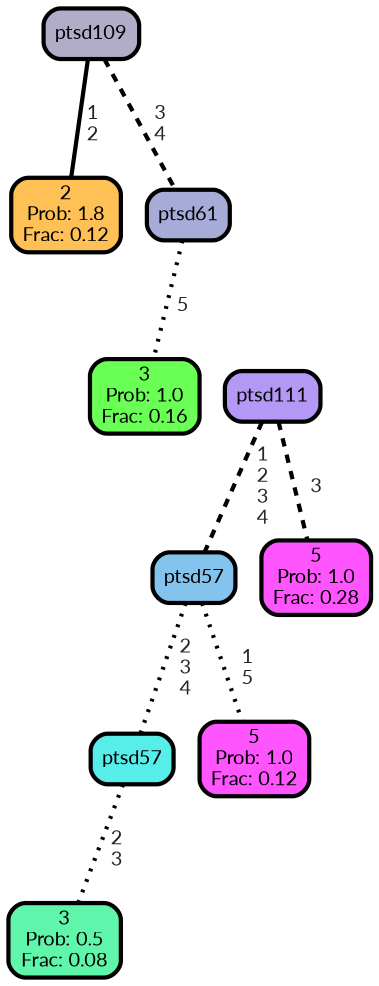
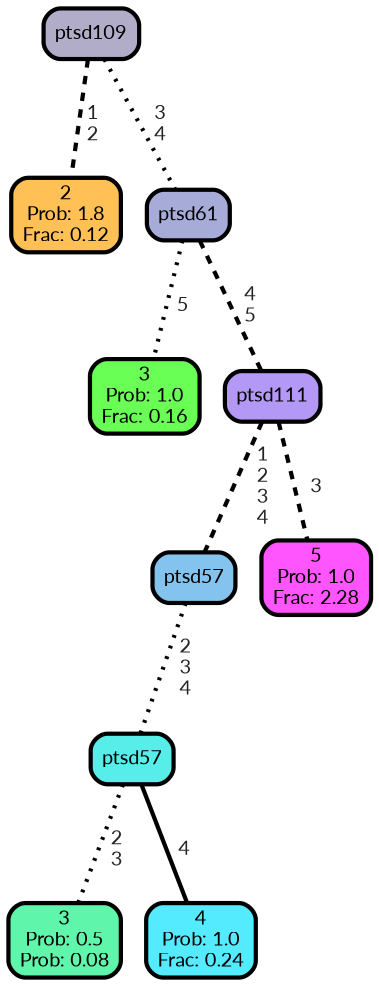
edge "ptsd109" -- "2 Prob: 1.8 Frac: 0.12": style solid -> dashed
edge "ptsd109" -- "ptsd61": style dashed -> dotted
edge "ptsd61" -- "ptsd111": added, label "4 5"
node "5 Prob: 1.0 Frac: 0.28": label "5 Prob: 1.0 Frac: 0.28" -> "5 Prob: 1.0 Frac: 2.28"
node "5 Prob: 1.0 Frac: 0.12": removed
node "3 Prob: 0.5 Frac: 0.08": label "3 Prob: 0.5 Frac: 0.08" -> "3 Prob: 0.5 Prob: 0.08"
node "4 Prob: 1.0 Frac: 0.24": added
